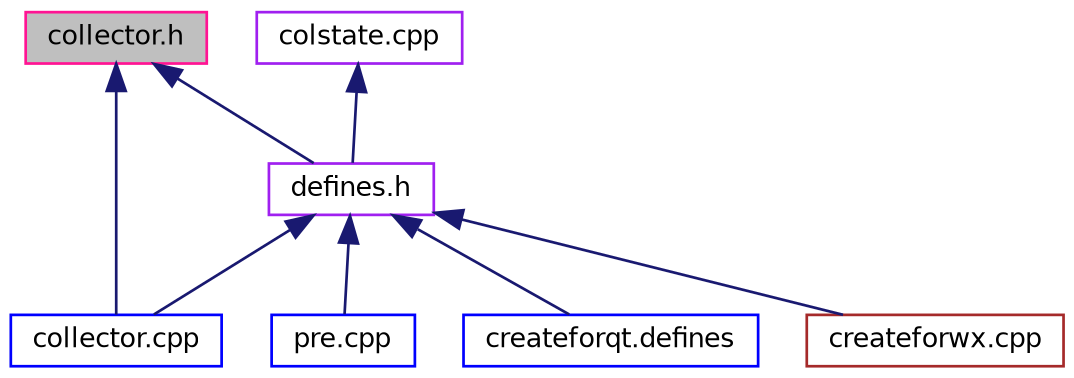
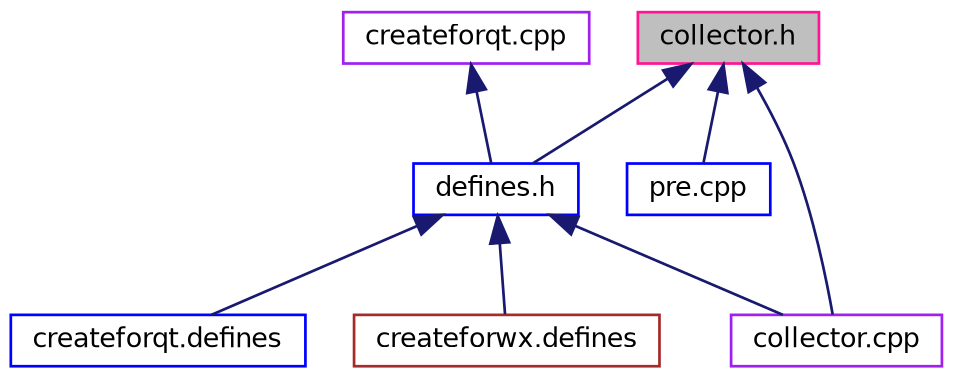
node "colstate.cpp": label "colstate.cpp" -> "createforqt.cpp"
node "defines.h": color purple -> blue
edge "pre.cpp" -> "defines.h": now "pre.cpp" -> "collector.h"
node "collector.cpp": color blue -> purple
node "createforwx.cpp": label "createforwx.cpp" -> "createforwx.defines"
